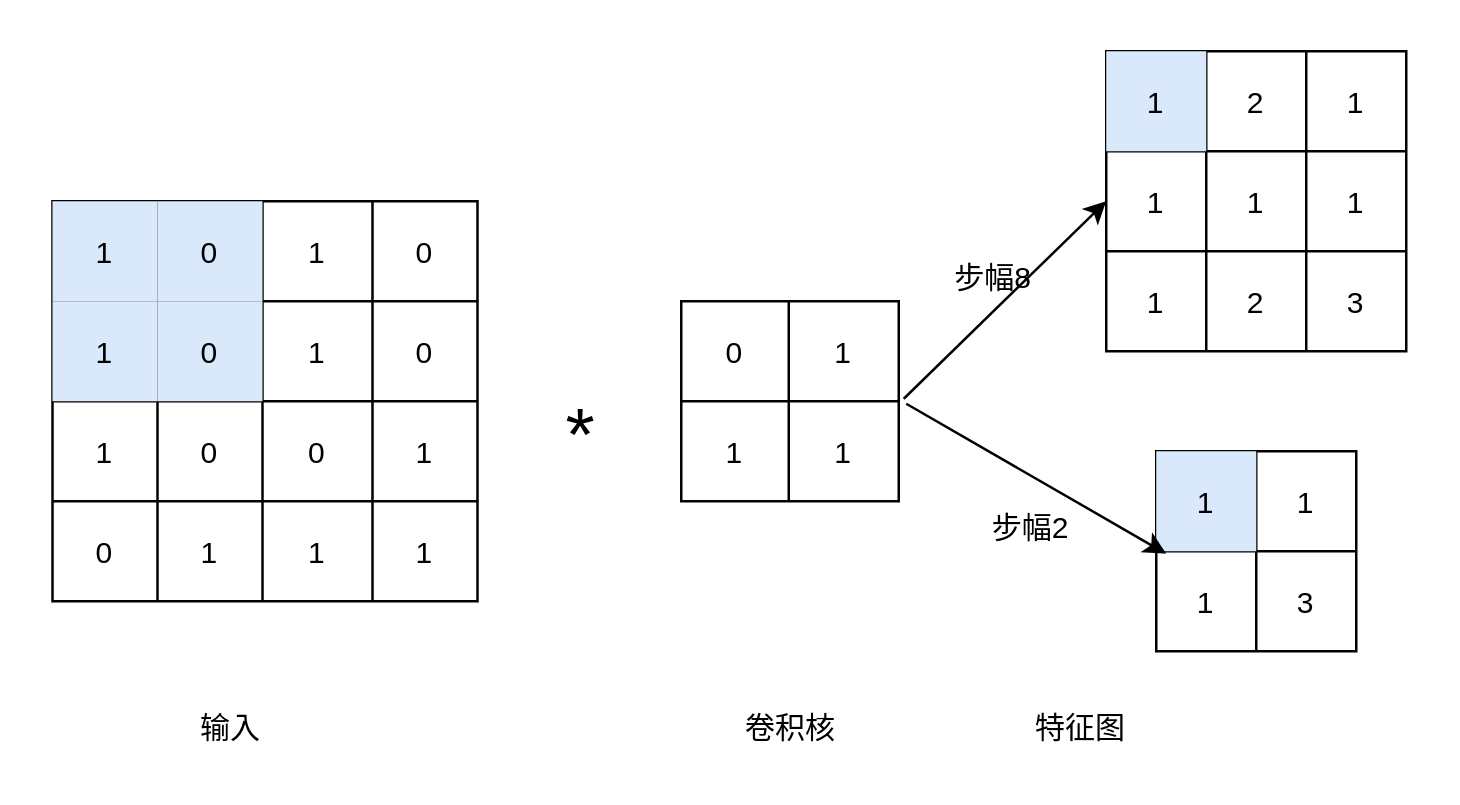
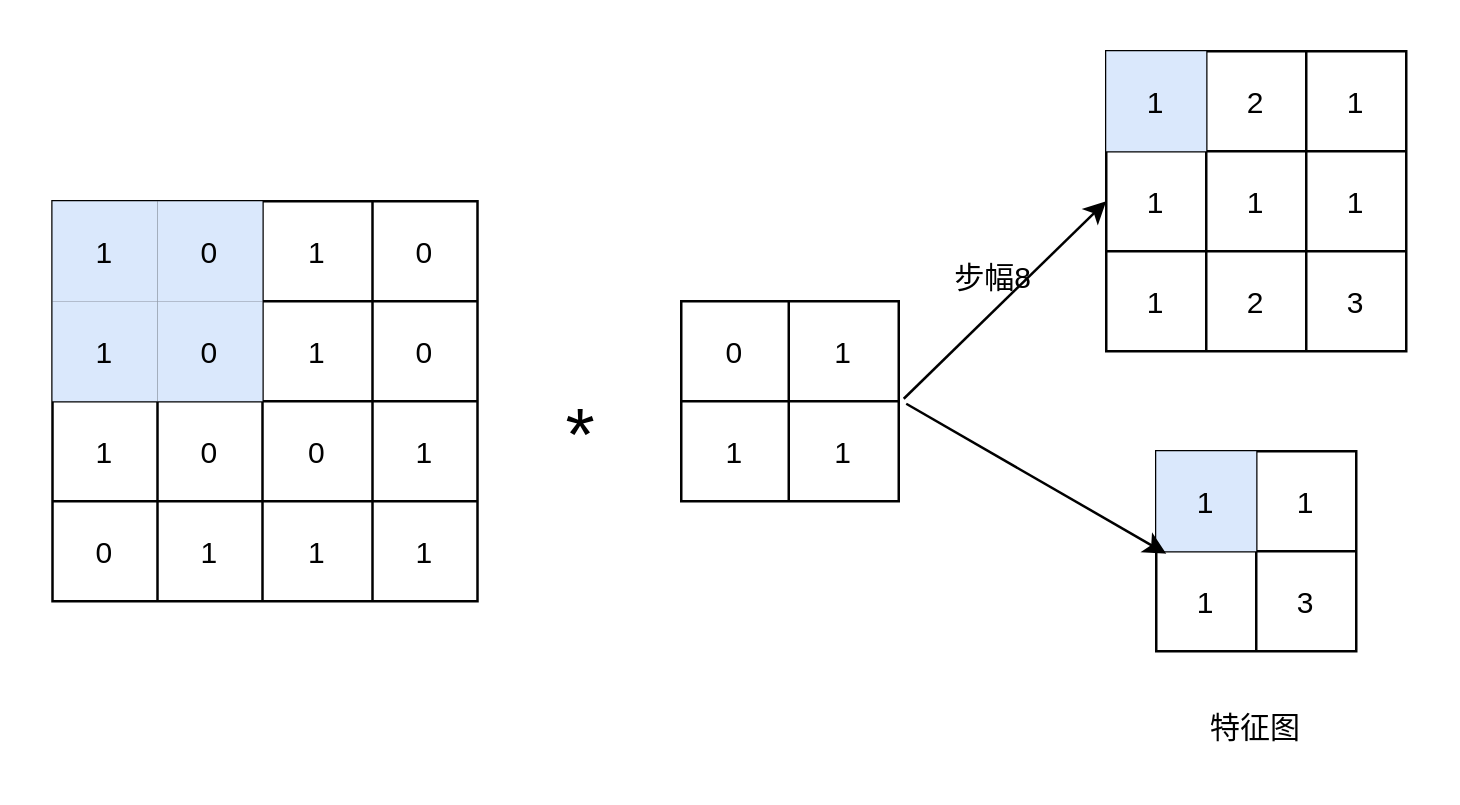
node "步幅2": removed
node "输入": removed
node "卷积核": removed
node "特征图": moved (1081, 726) -> (1256, 726)
